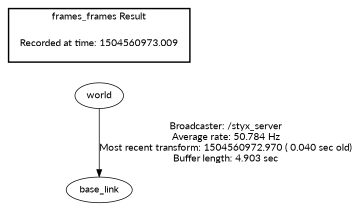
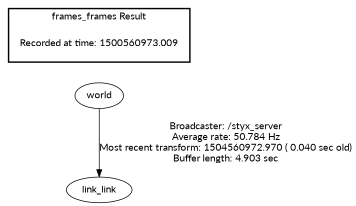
node "Recorded at time: 1504560973.009": label "Recorded at time: 1504560973.009" -> "Recorded at time: 1500560973.009"
node "base_link": label "base_link" -> "link_link"
